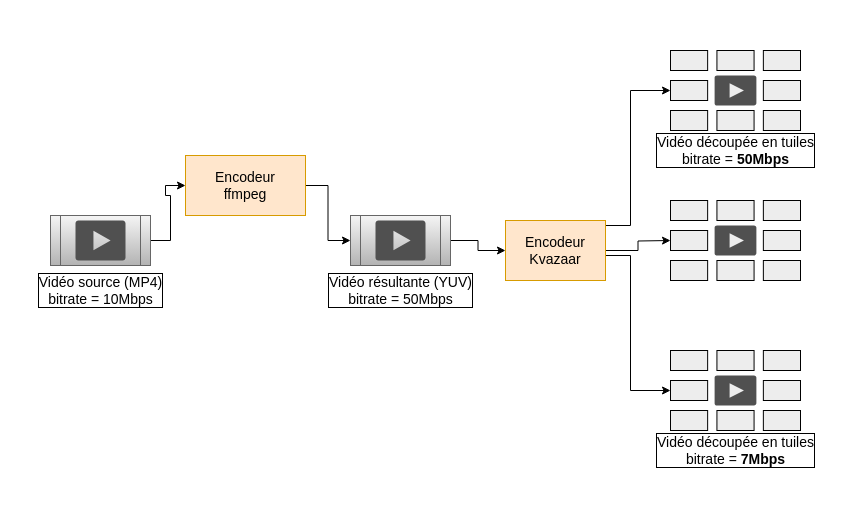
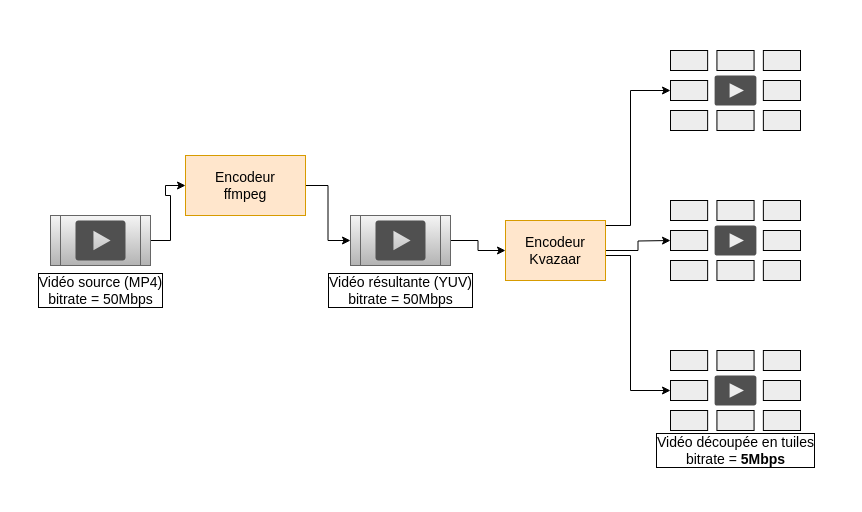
node "Vidéo découpée en tuiles bitrate = 50Mbps": removed
node "Vidéo source (MP4) bitrate = 10Mbps": label "Vidéo source (MP4) bitrate = 10Mbps" -> "Vidéo source (MP4) bitrate = 50Mbps"
node "Vidéo découpée en tuiles bitrate = 7Mbps": label "Vidéo découpée en tuiles bitrate = 7Mbps" -> "Vidéo découpée en tuiles bitrate = 5Mbps"
